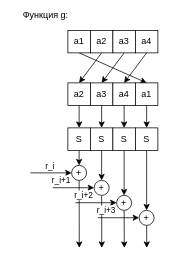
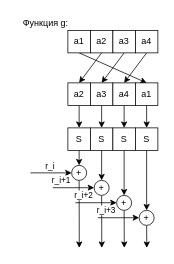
node "Функция g:": moved (45, 15) -> (45, 23)
